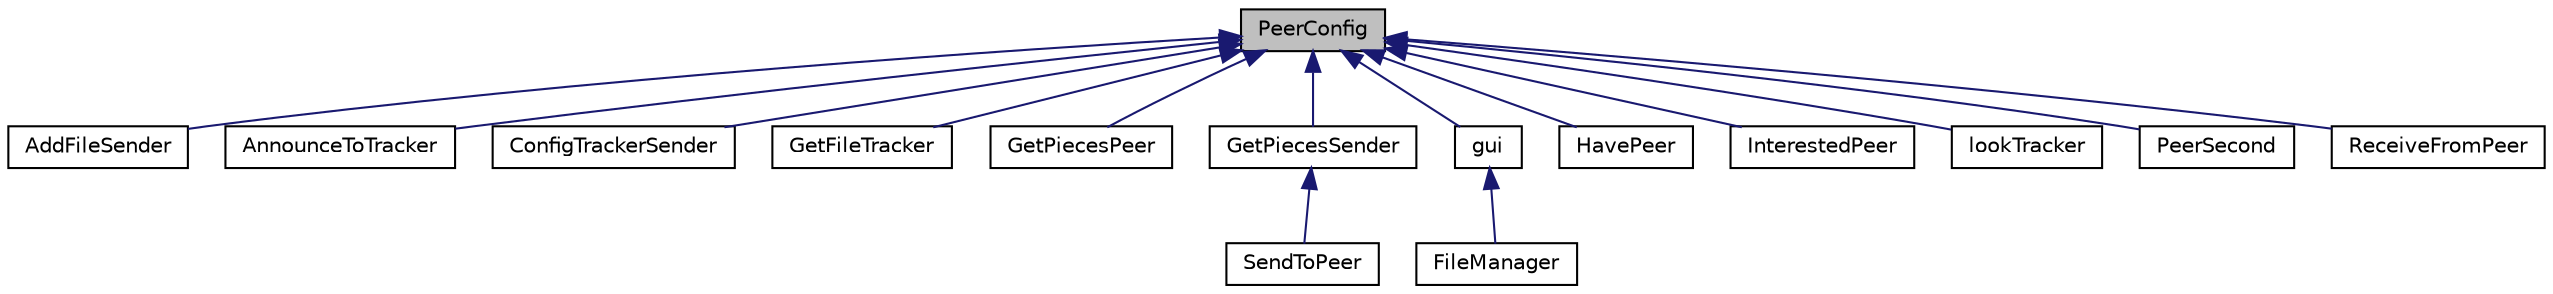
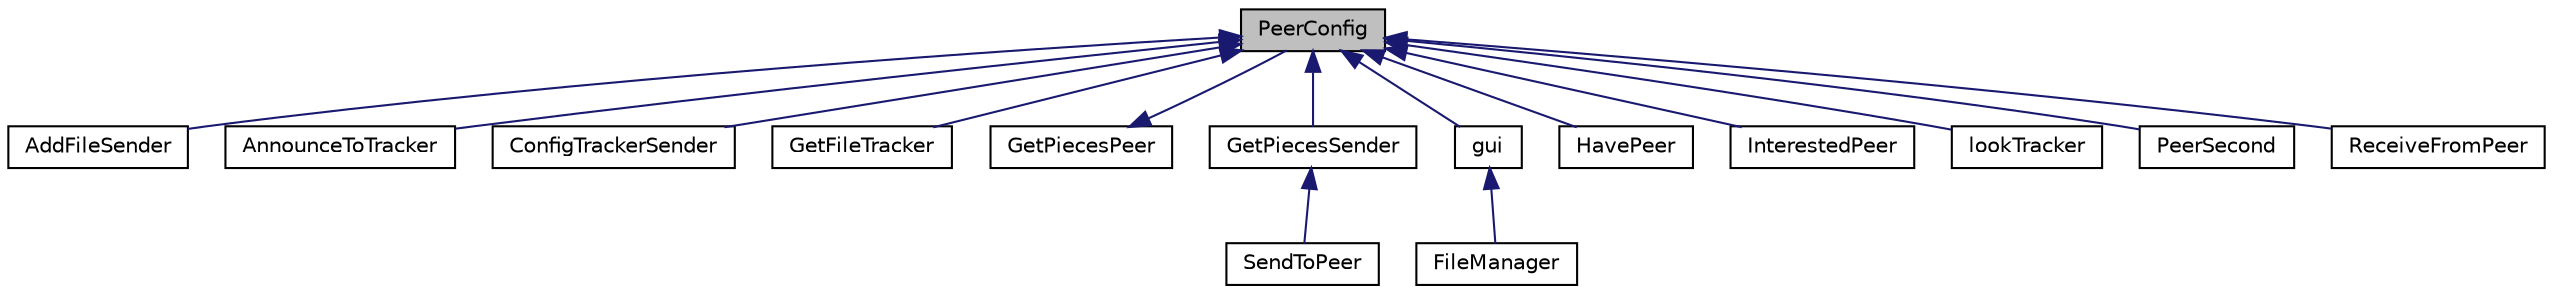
edge "GetPiecesPeer" -> "PeerConfig": reversed
